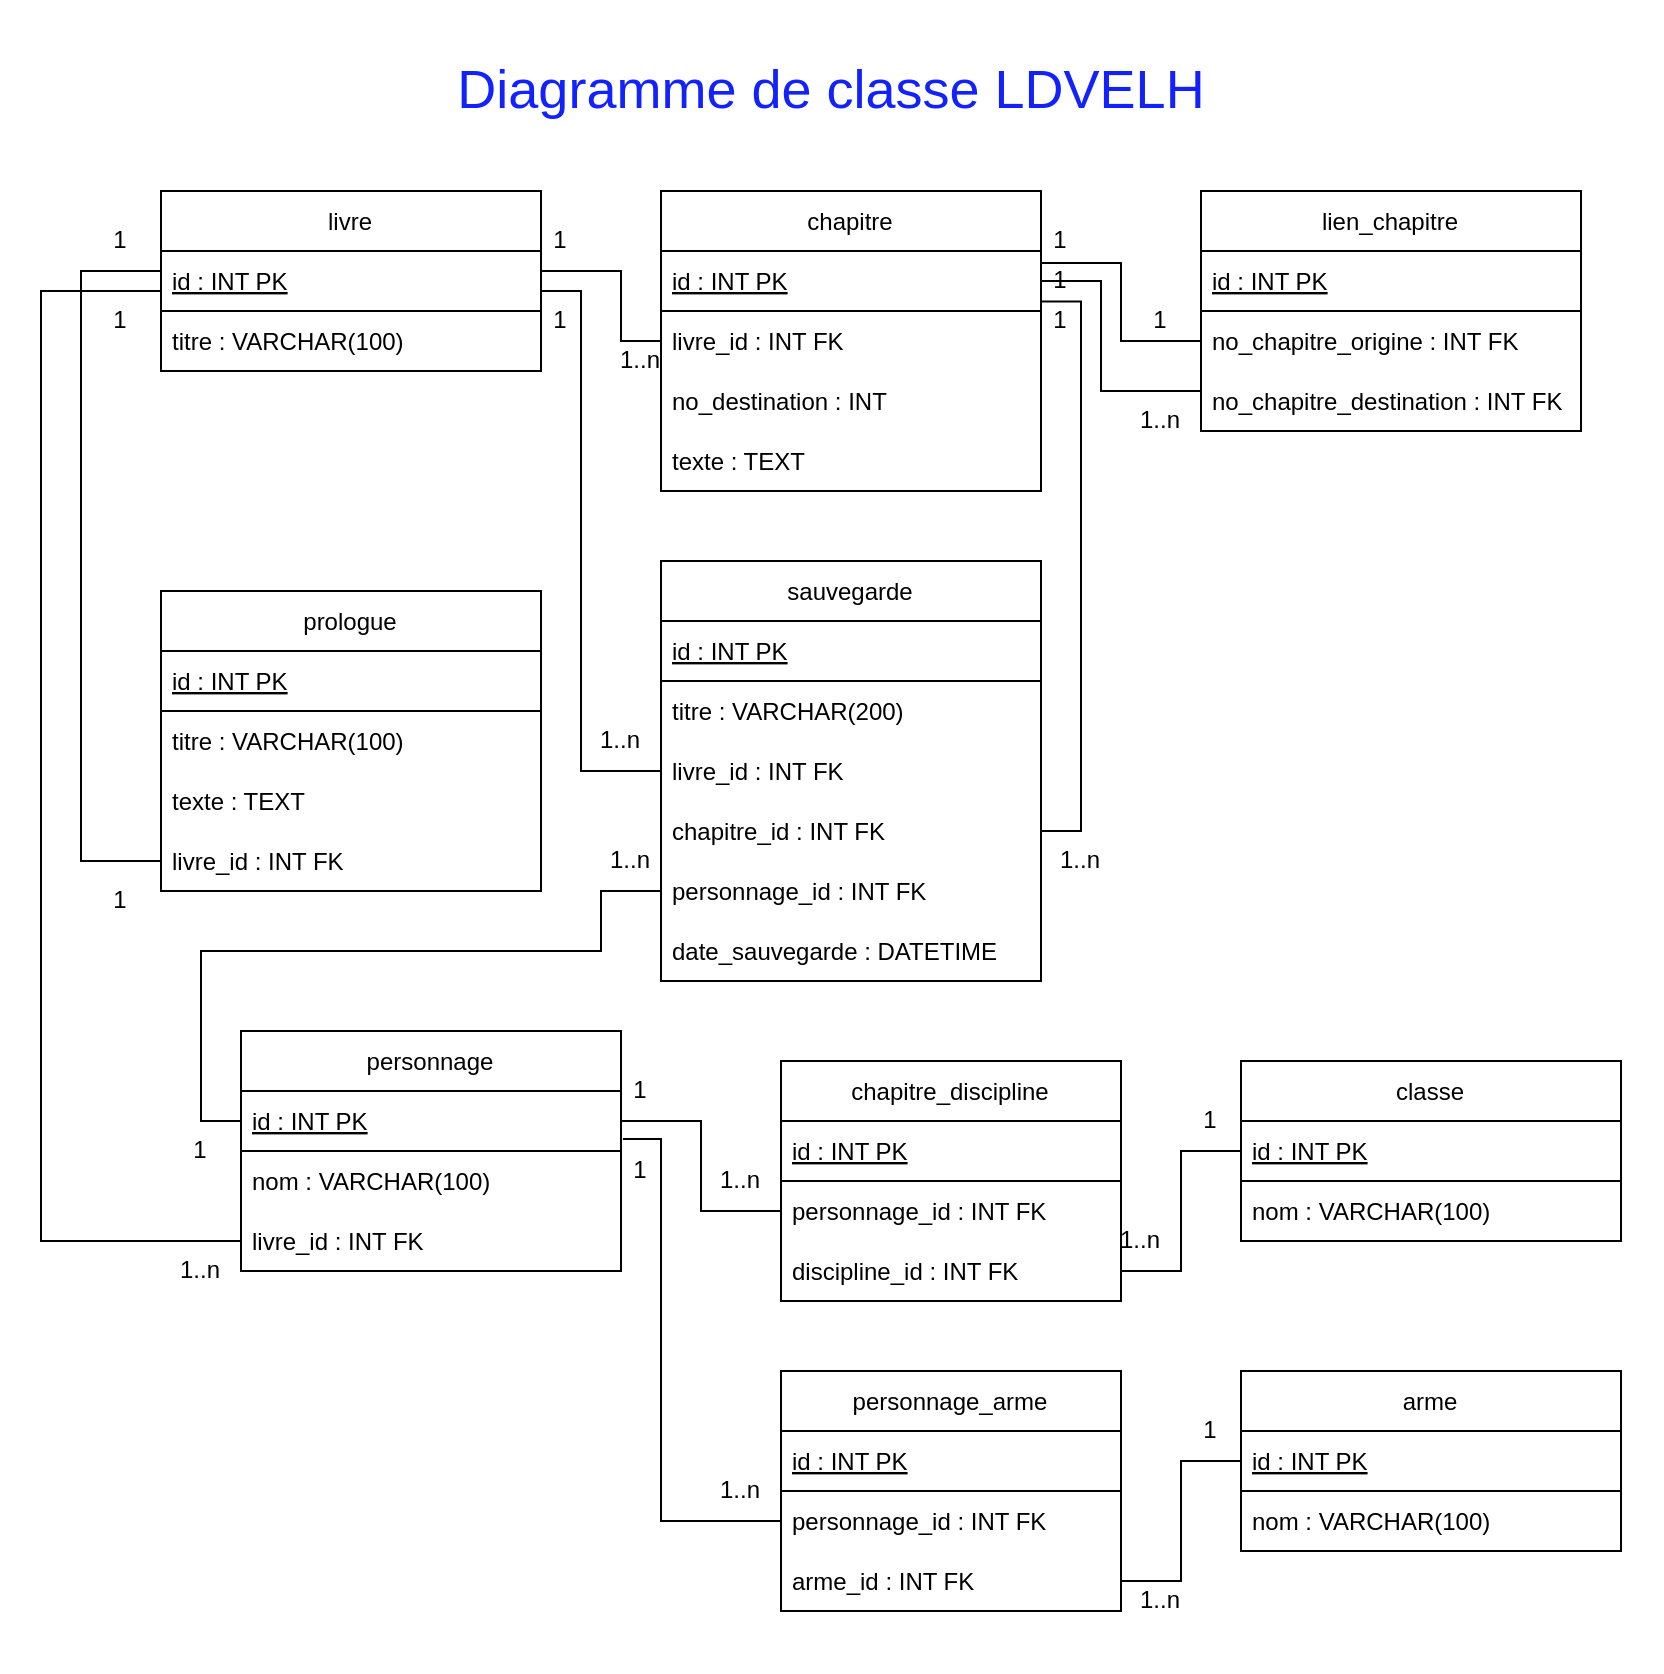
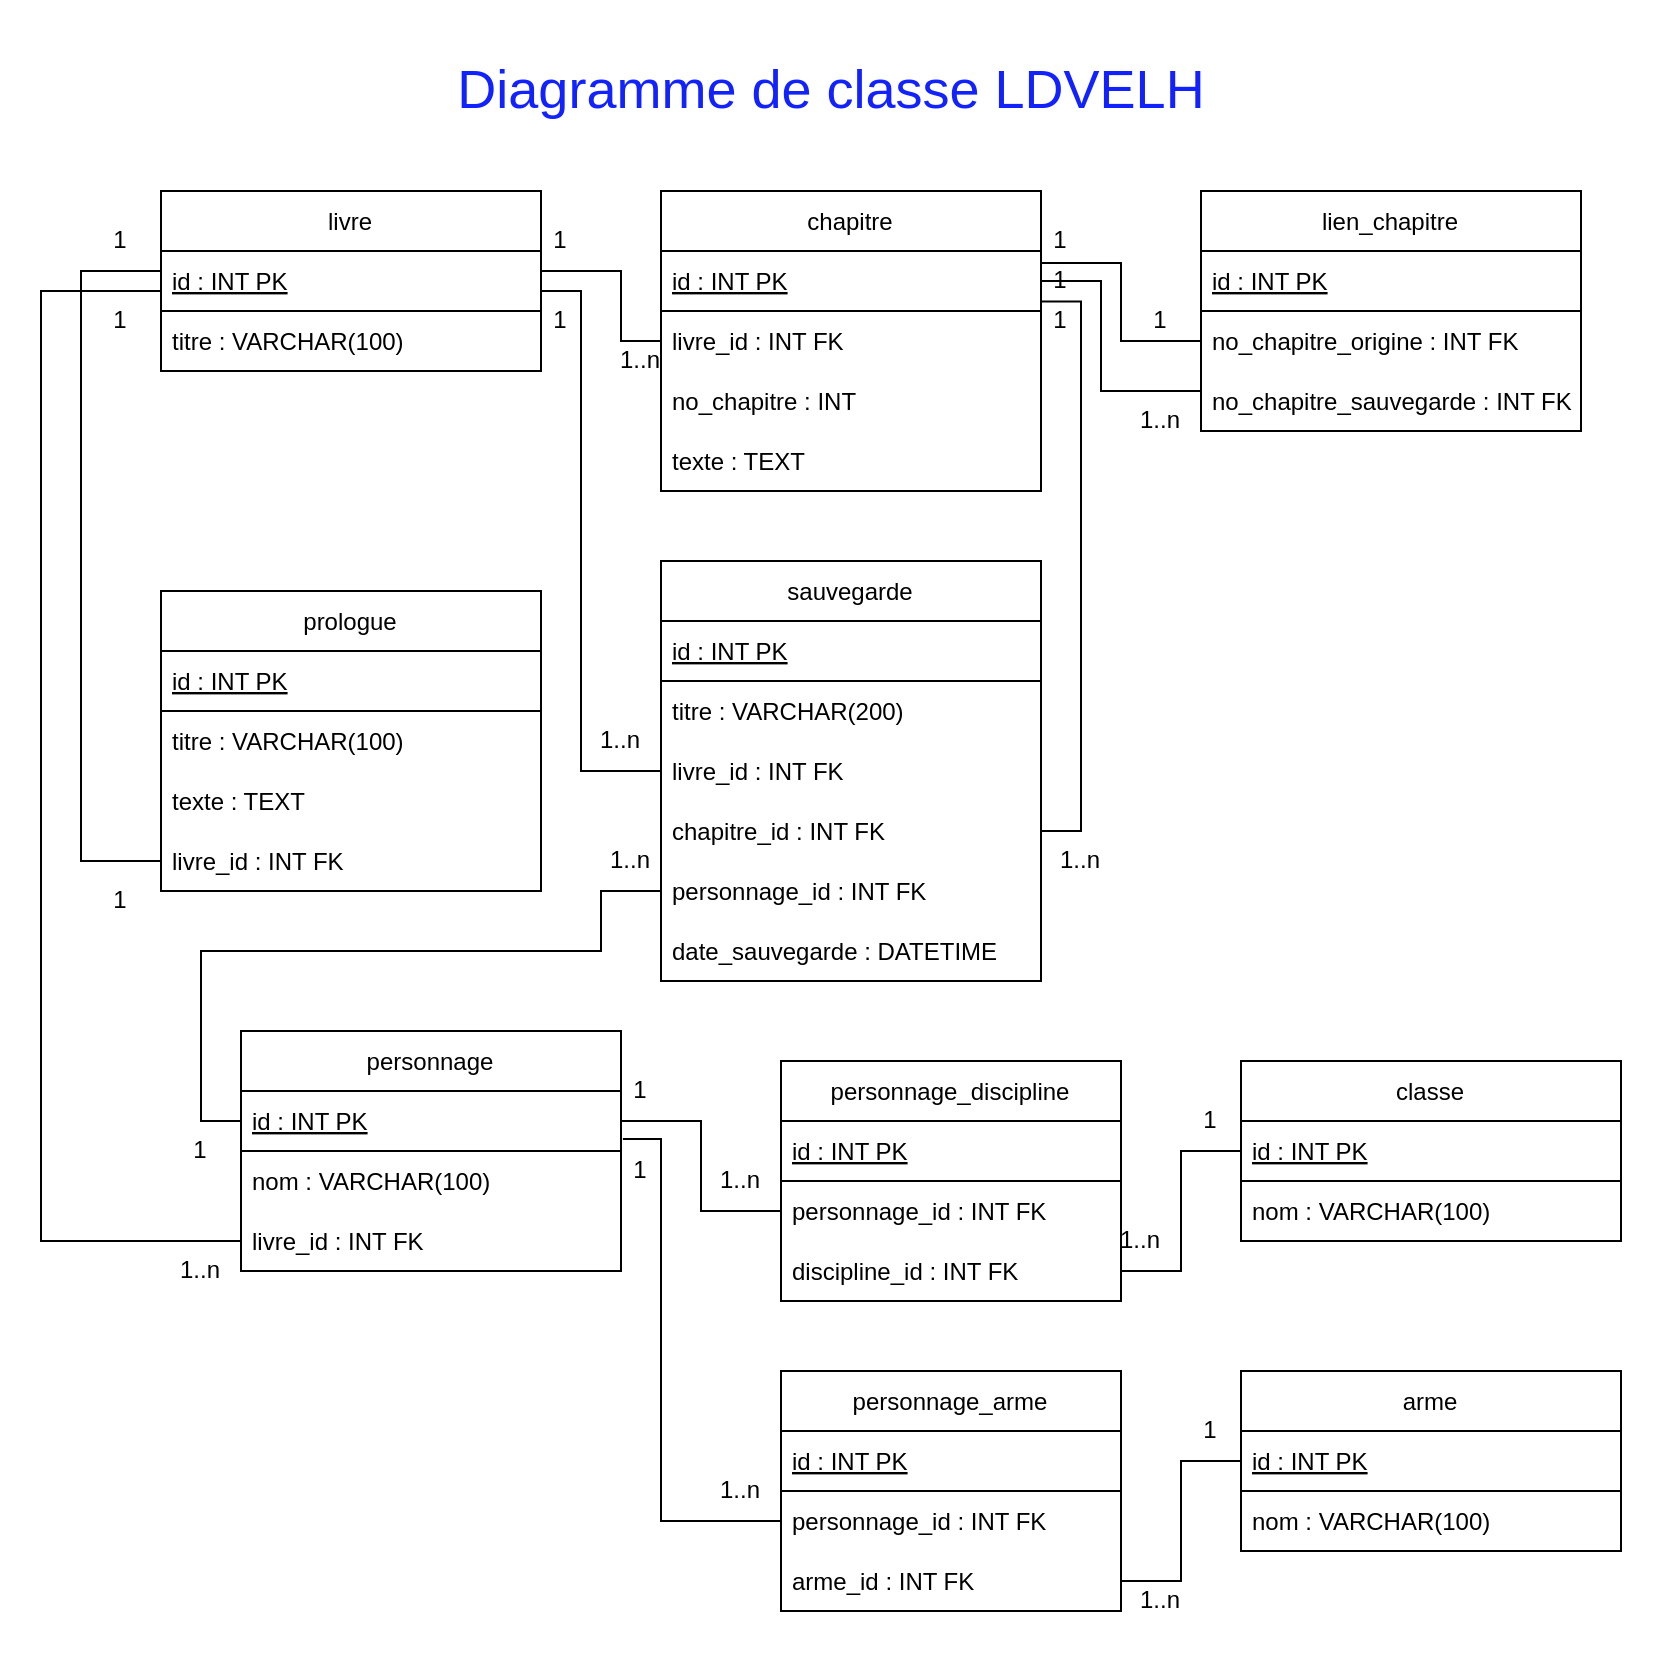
node "no_destination : INT": label "no_destination : INT" -> "no_chapitre : INT"
node "no_chapitre_destination : INT FK": label "no_chapitre_destination : INT FK" -> "no_chapitre_sauvegarde : INT FK"
node "chapitre_discipline": label "chapitre_discipline" -> "personnage_discipline"
